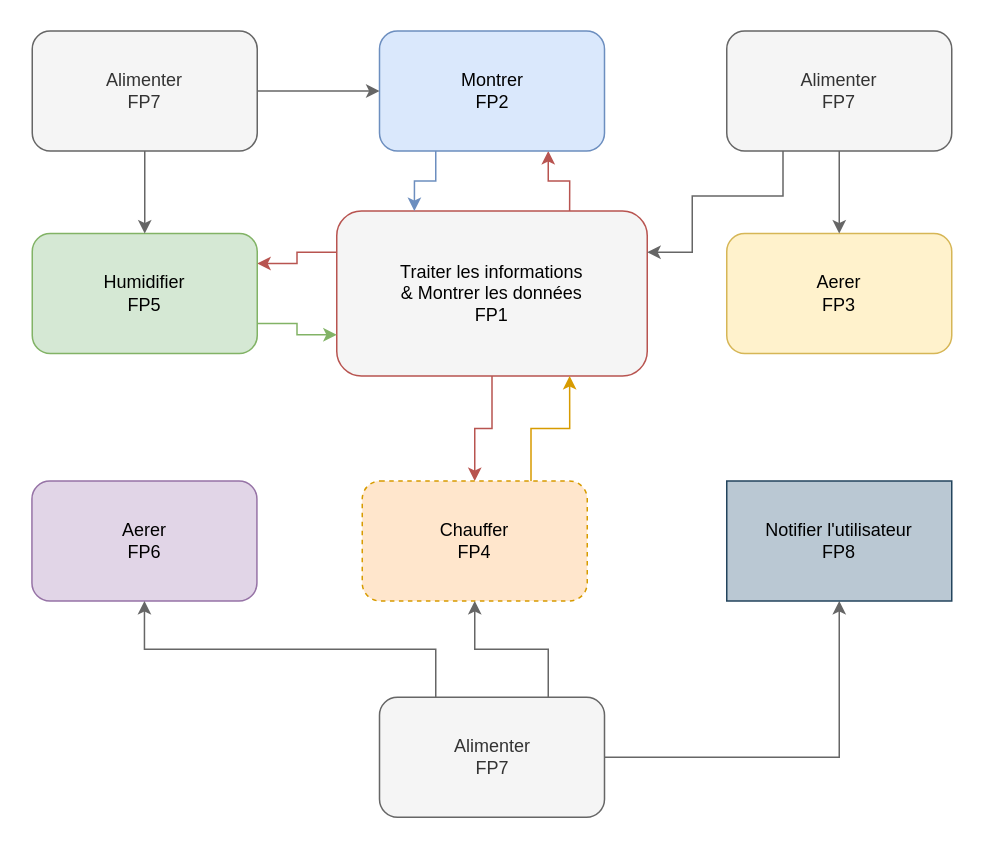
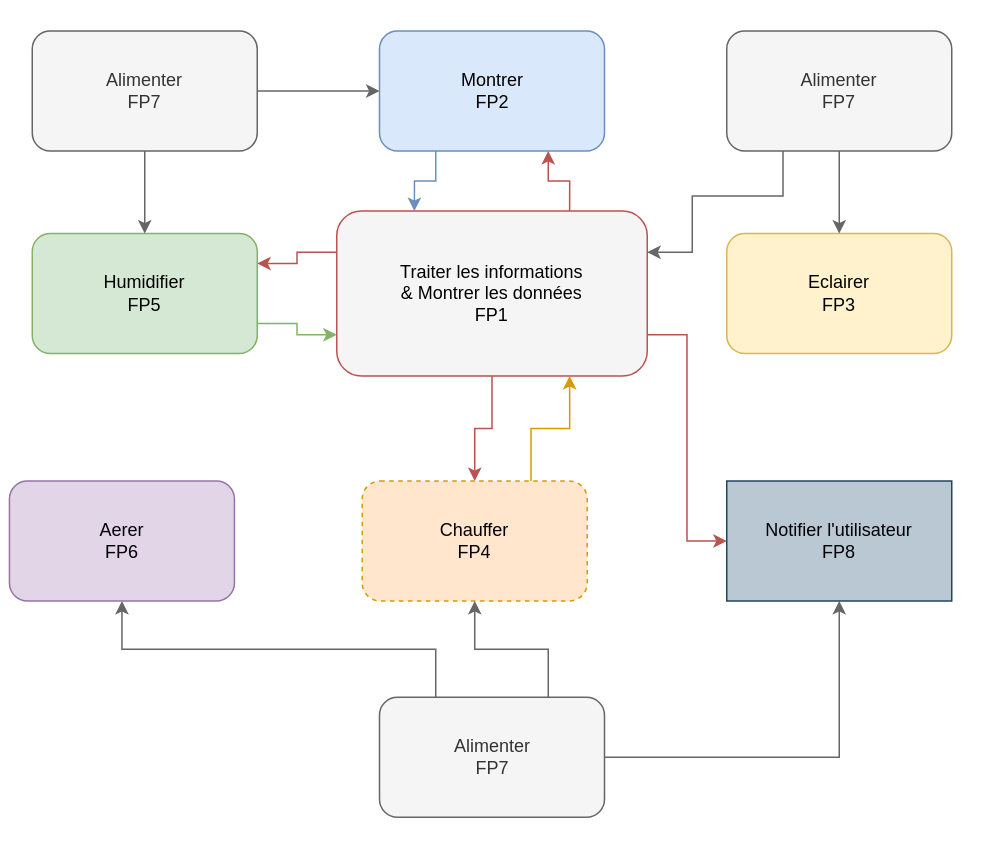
node "Aerer FP3": label "Aerer FP3" -> "Eclairer FP3"
edge "Traiter les informations & Montrer les données FP1" -> "Notifier l'utilisateur FP8": added
node "Aerer FP6": moved (144, 541) -> (122, 541)
